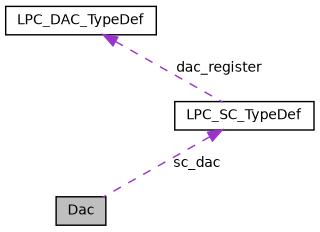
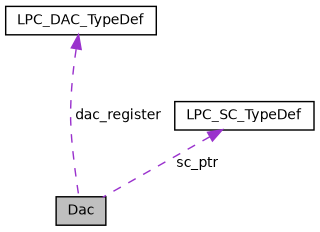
edge "LPC_SC_TypeDef" -> "LPC_DAC_TypeDef": now "Dac" -> "LPC_DAC_TypeDef"
edge "Dac" -> "LPC_SC_TypeDef": label " sc_dac" -> " sc_ptr"
